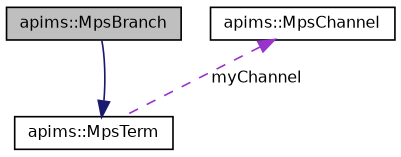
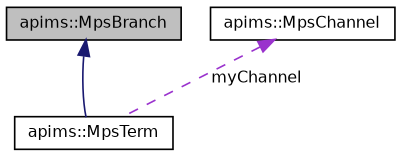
edge "apims::MpsBranch" -> "apims::MpsTerm": reversed
